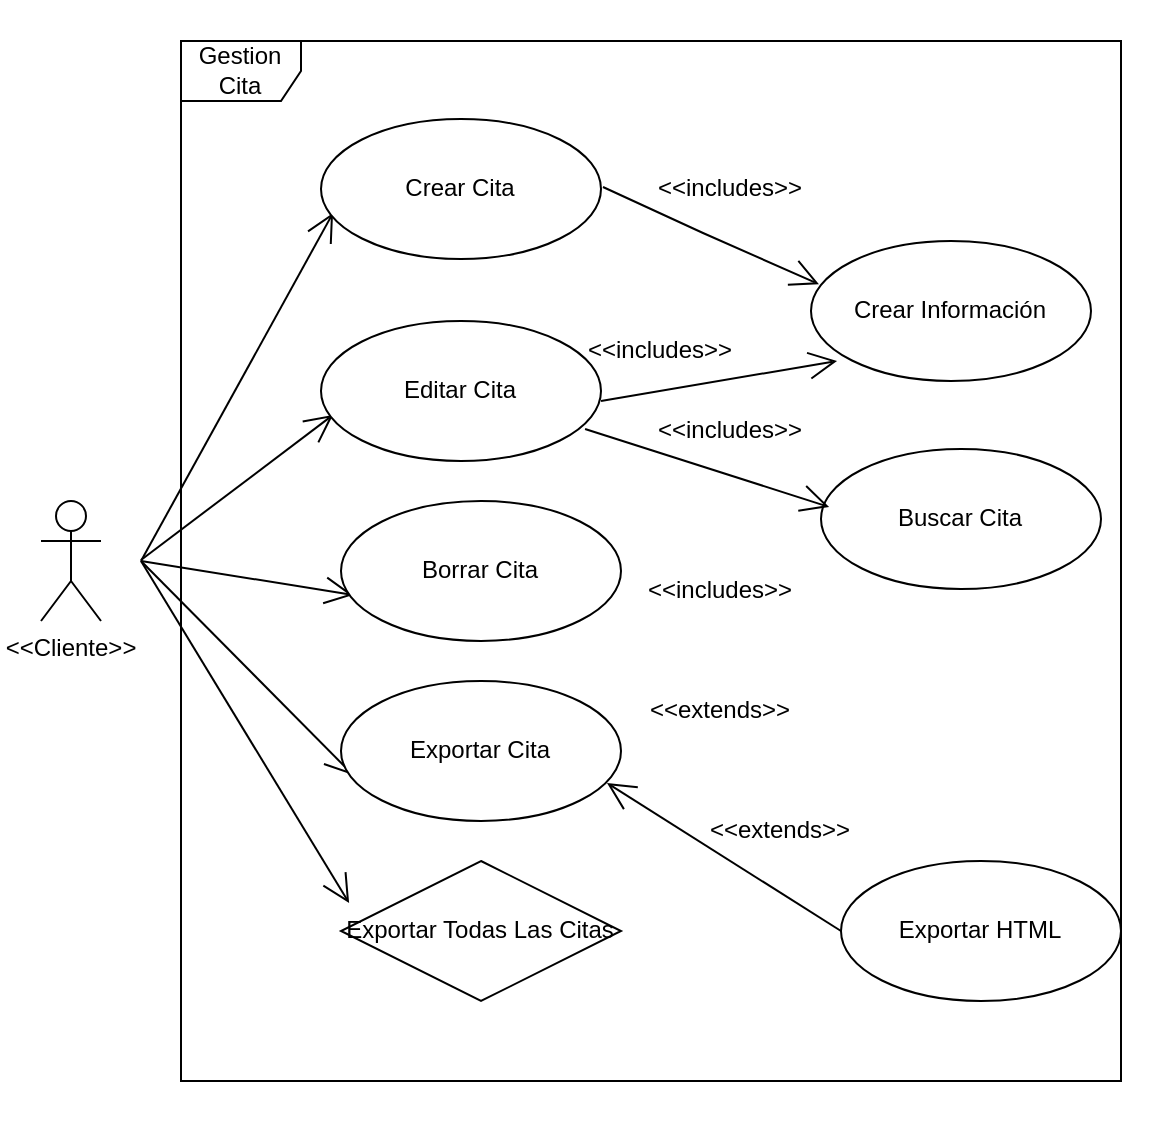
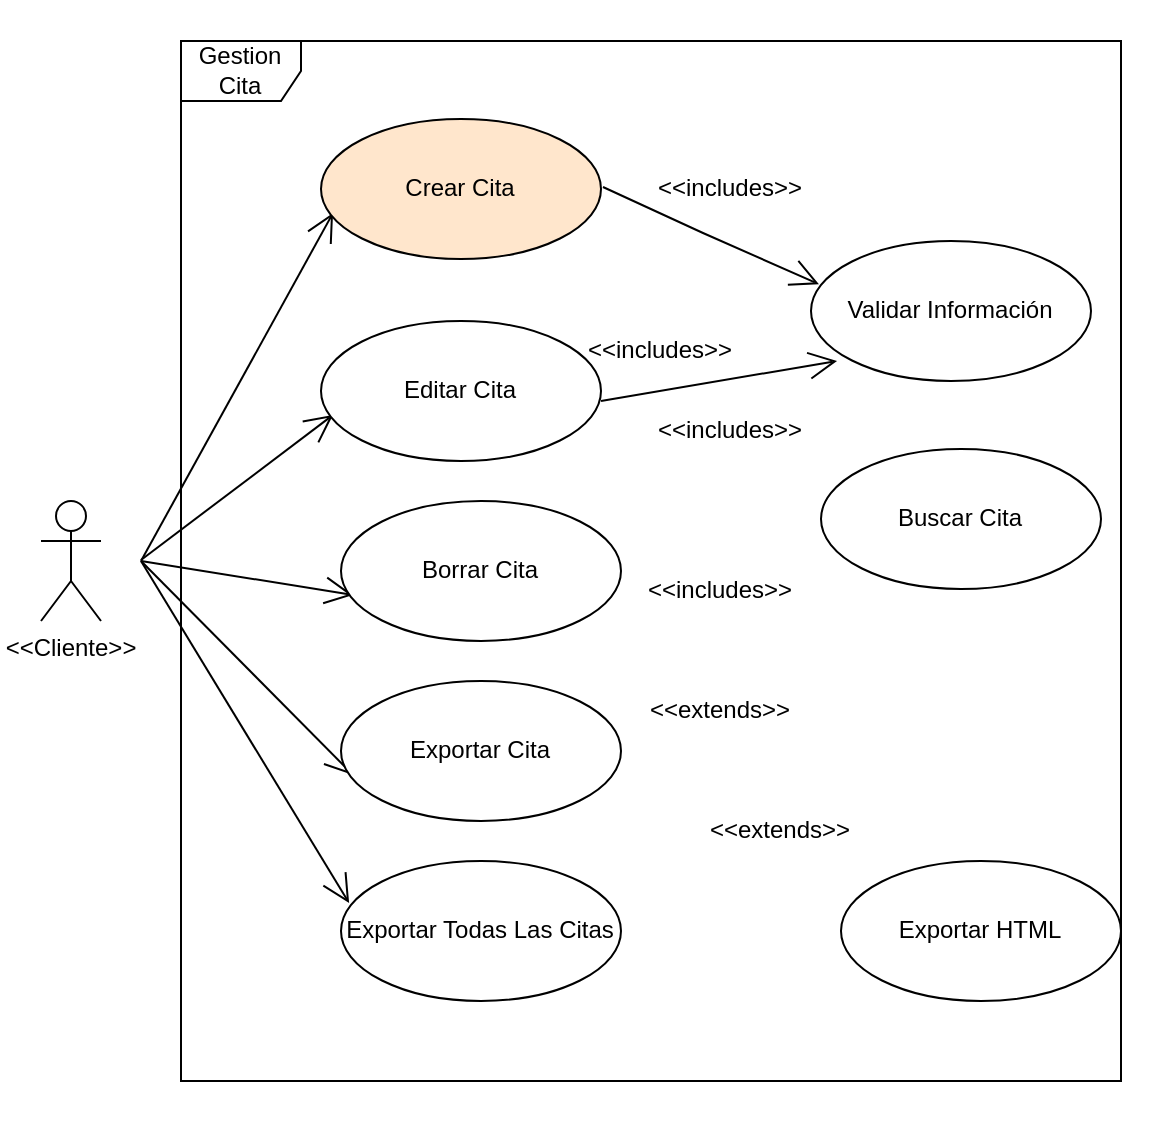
node "Crear Cita": fillcolor #ffffff -> #ffe6cc
node "Crear Información": label "Crear Información" -> "Validar Información"
edge "Editar Cita" -> "Buscar Cita": removed
edge "Exportar HTML" -> "Exportar Cita": removed
node "Exportar Todas Las Citas": shape diamond -> ellipse
